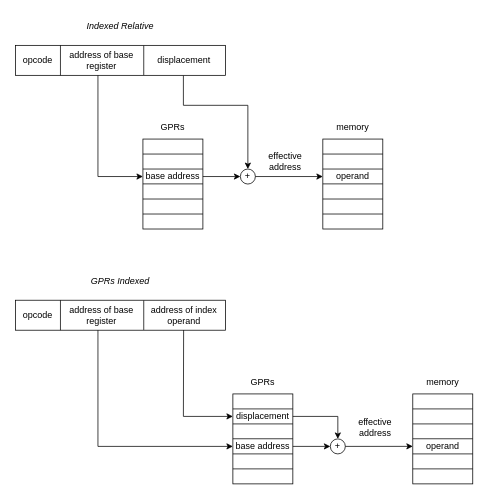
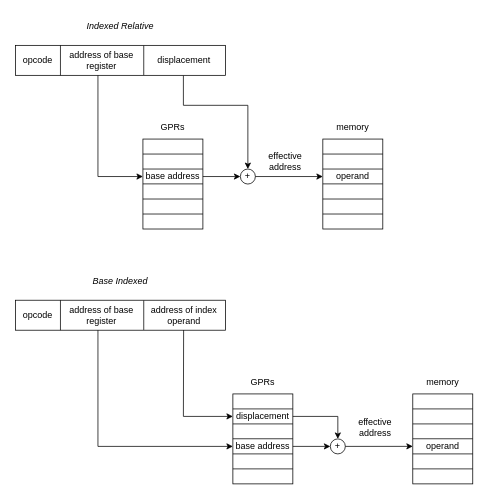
node "GPRs Indexed": label "GPRs Indexed" -> "Base Indexed"
